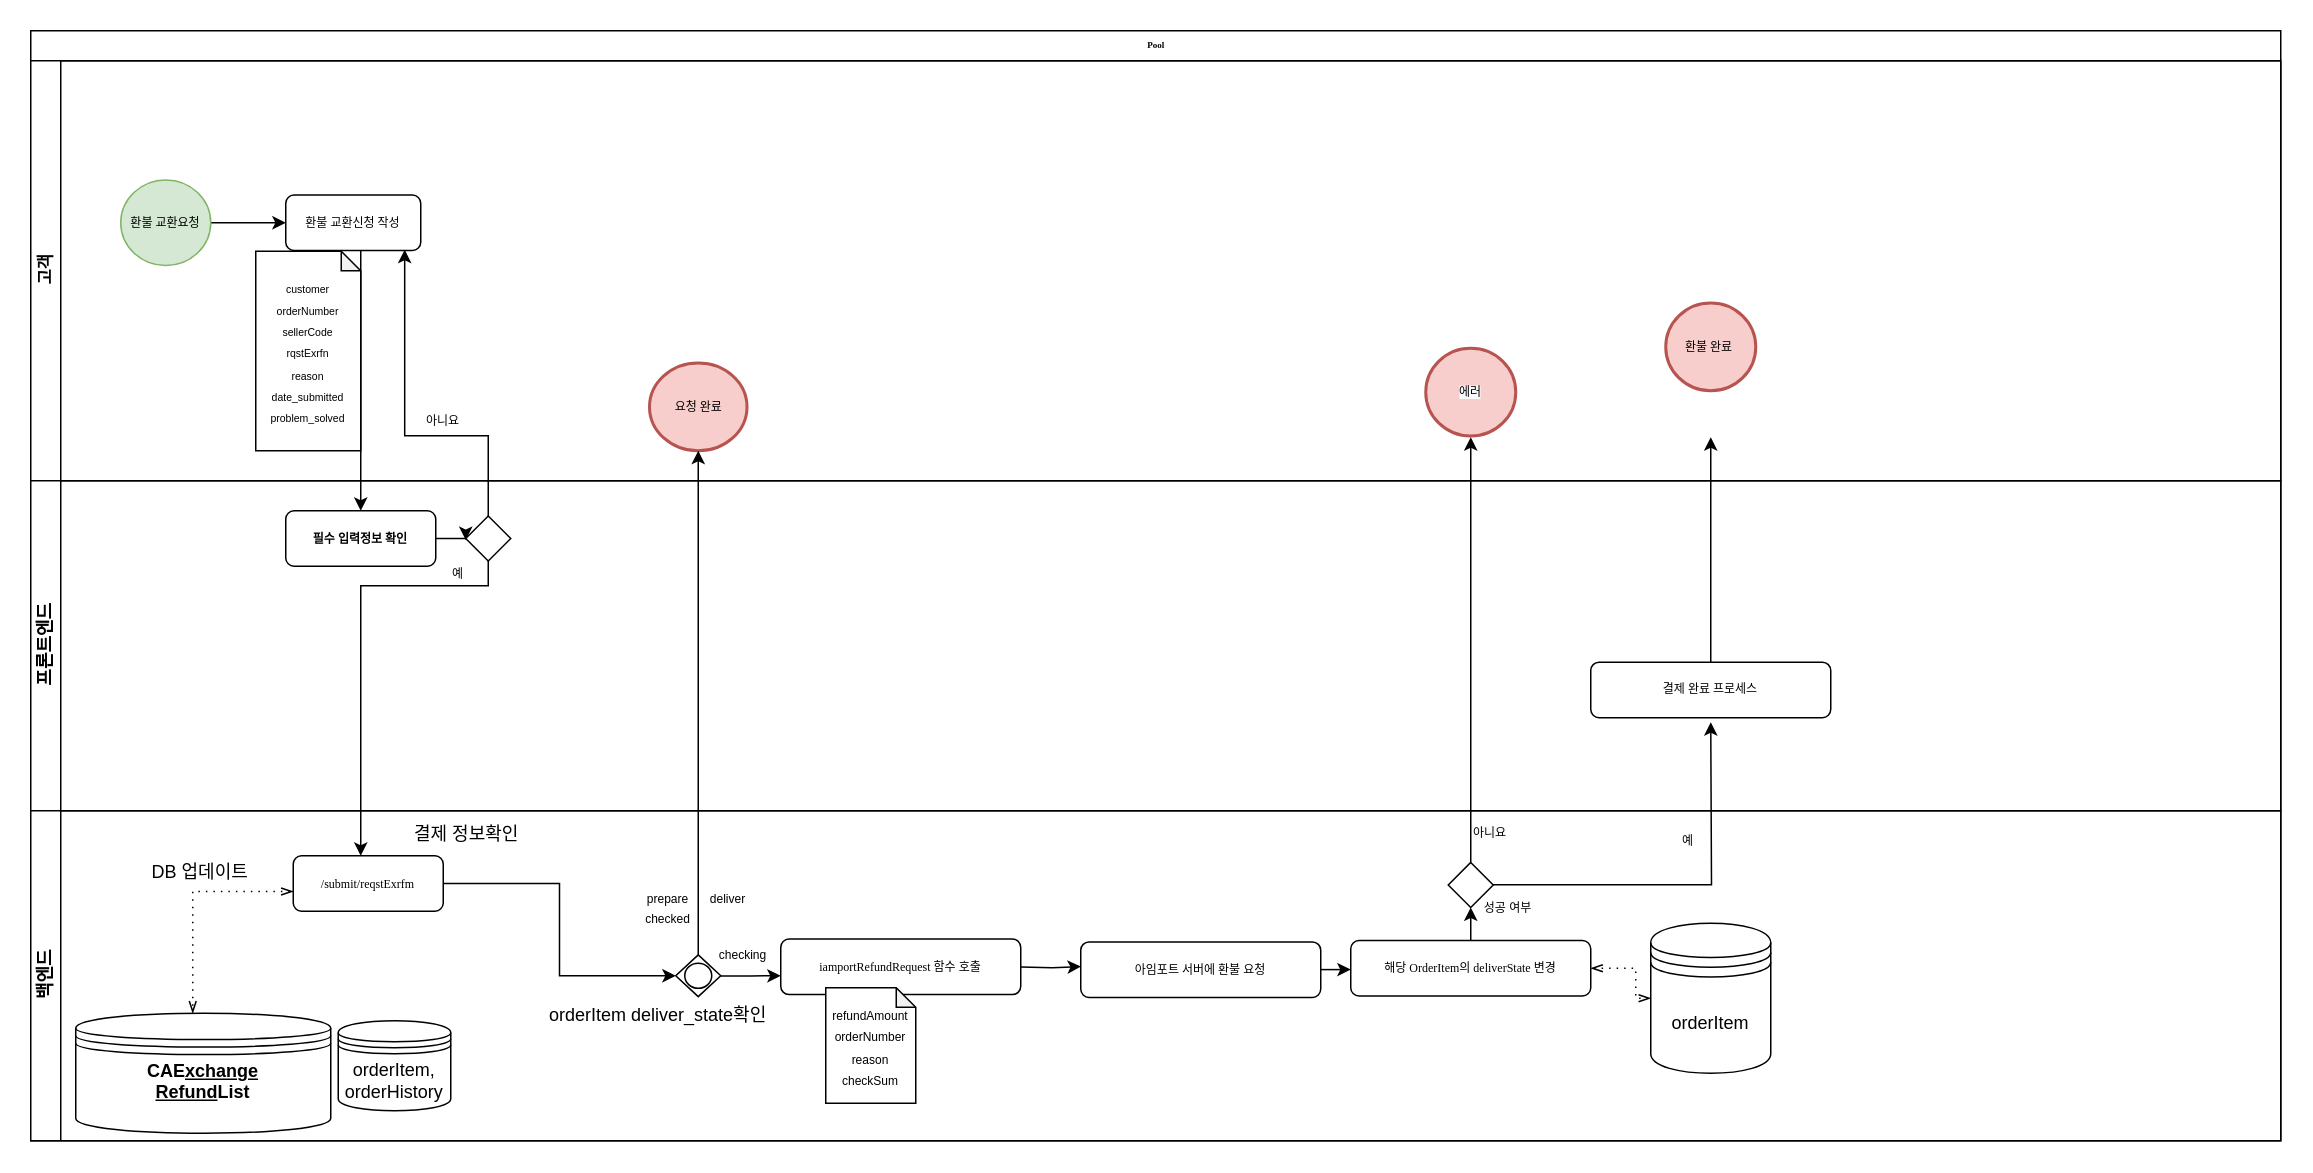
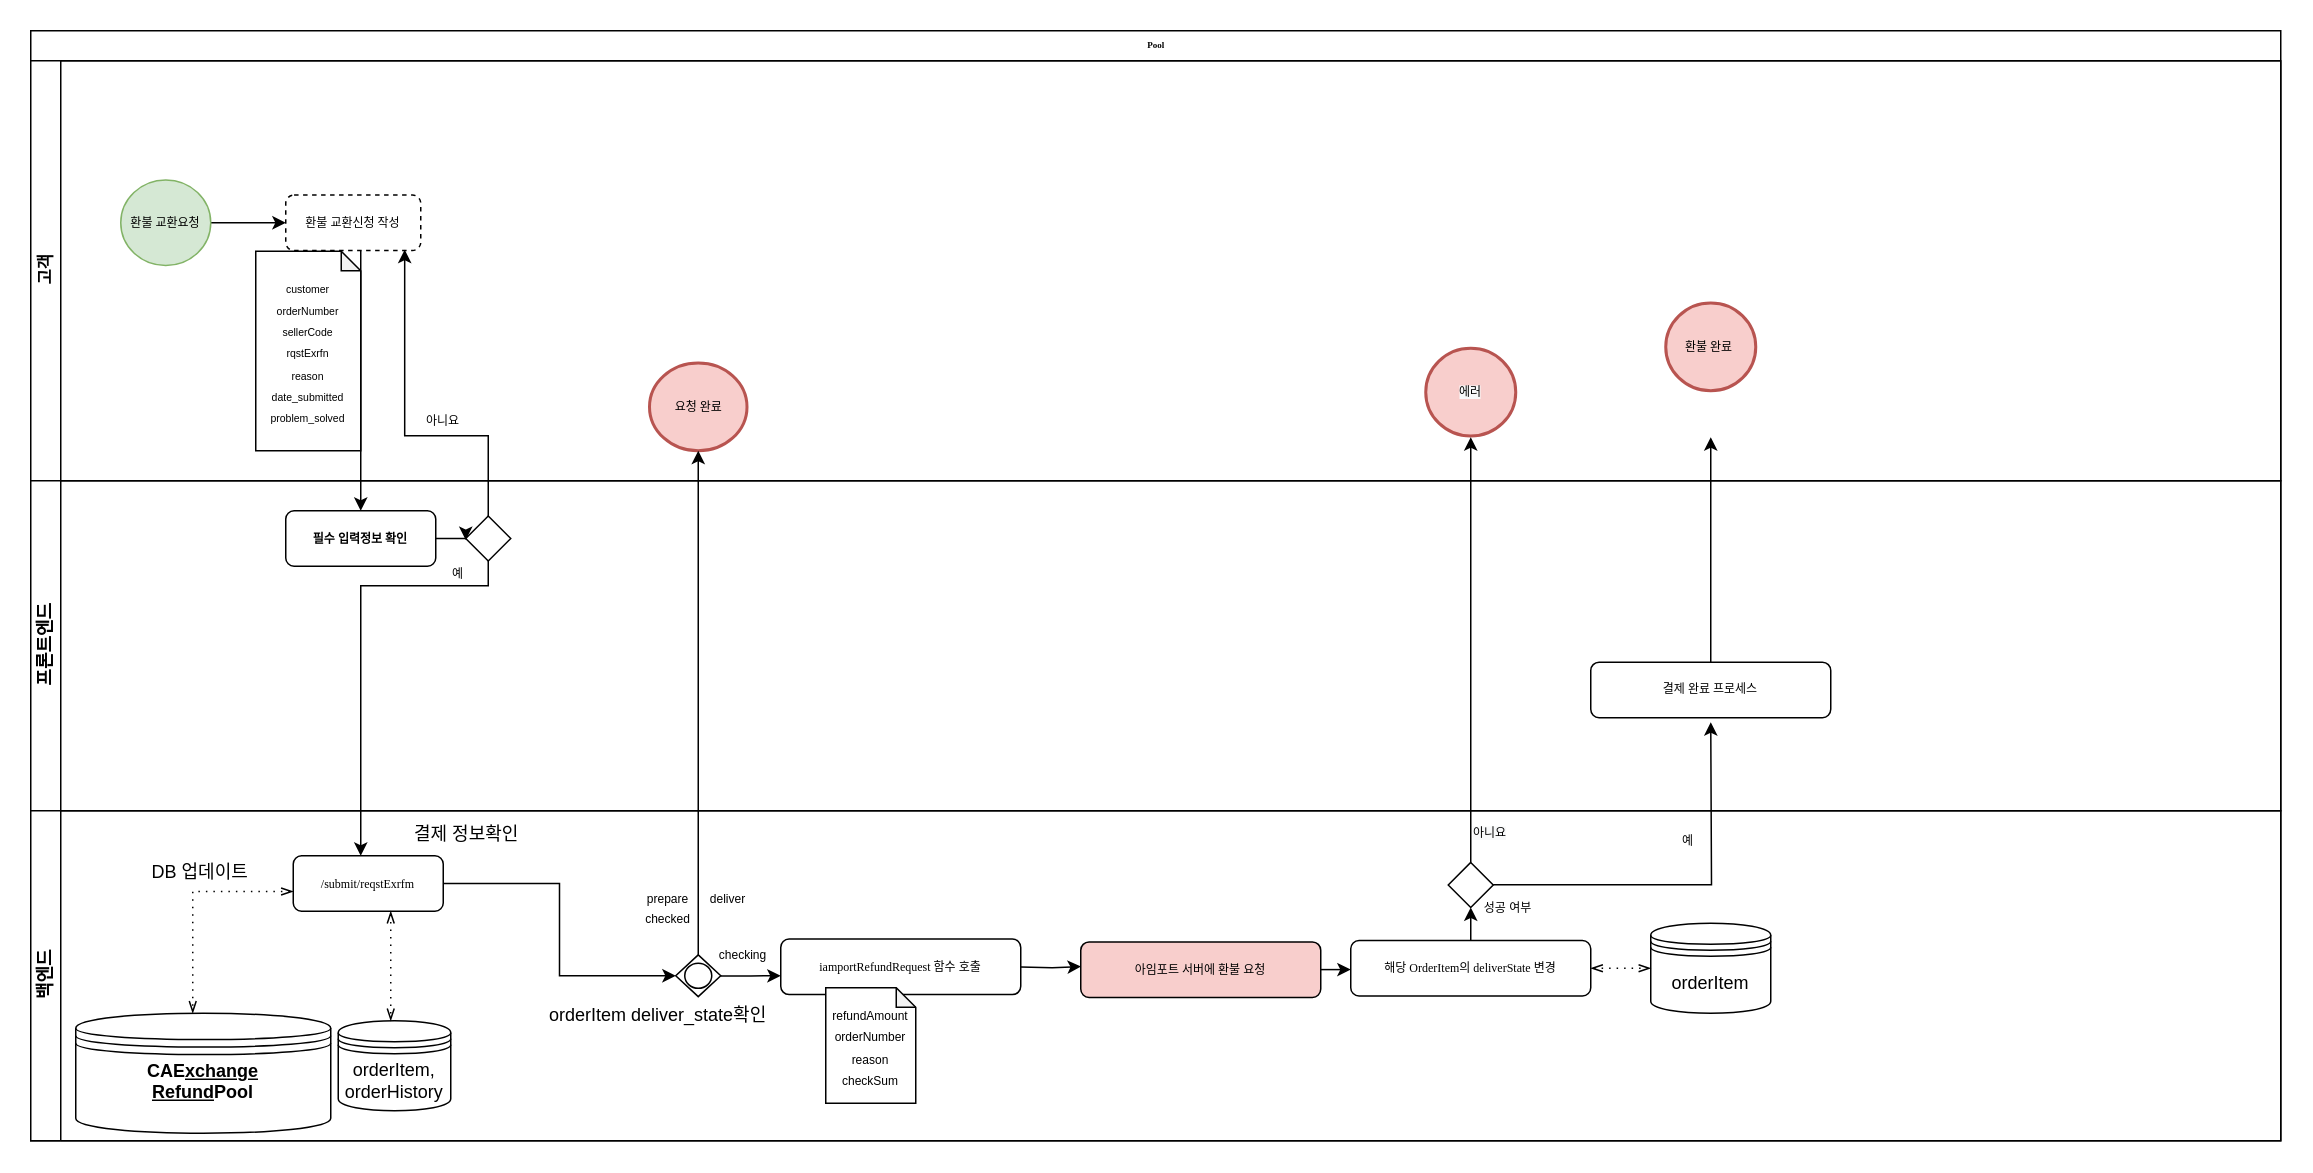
node "환불 교환신청 작성": style solid -> dashed
edge "/submit/reqstExrfm" -- "orderItem, orderHistory": added
node "아임포트 서버에 환불 요청": fillcolor #ffffff -> #f8cecc
node "orderItem": size 120x150 -> 120x90
node "CAExchange RefundList": label "CAExchange RefundList" -> "CAExchange RefundPool"
